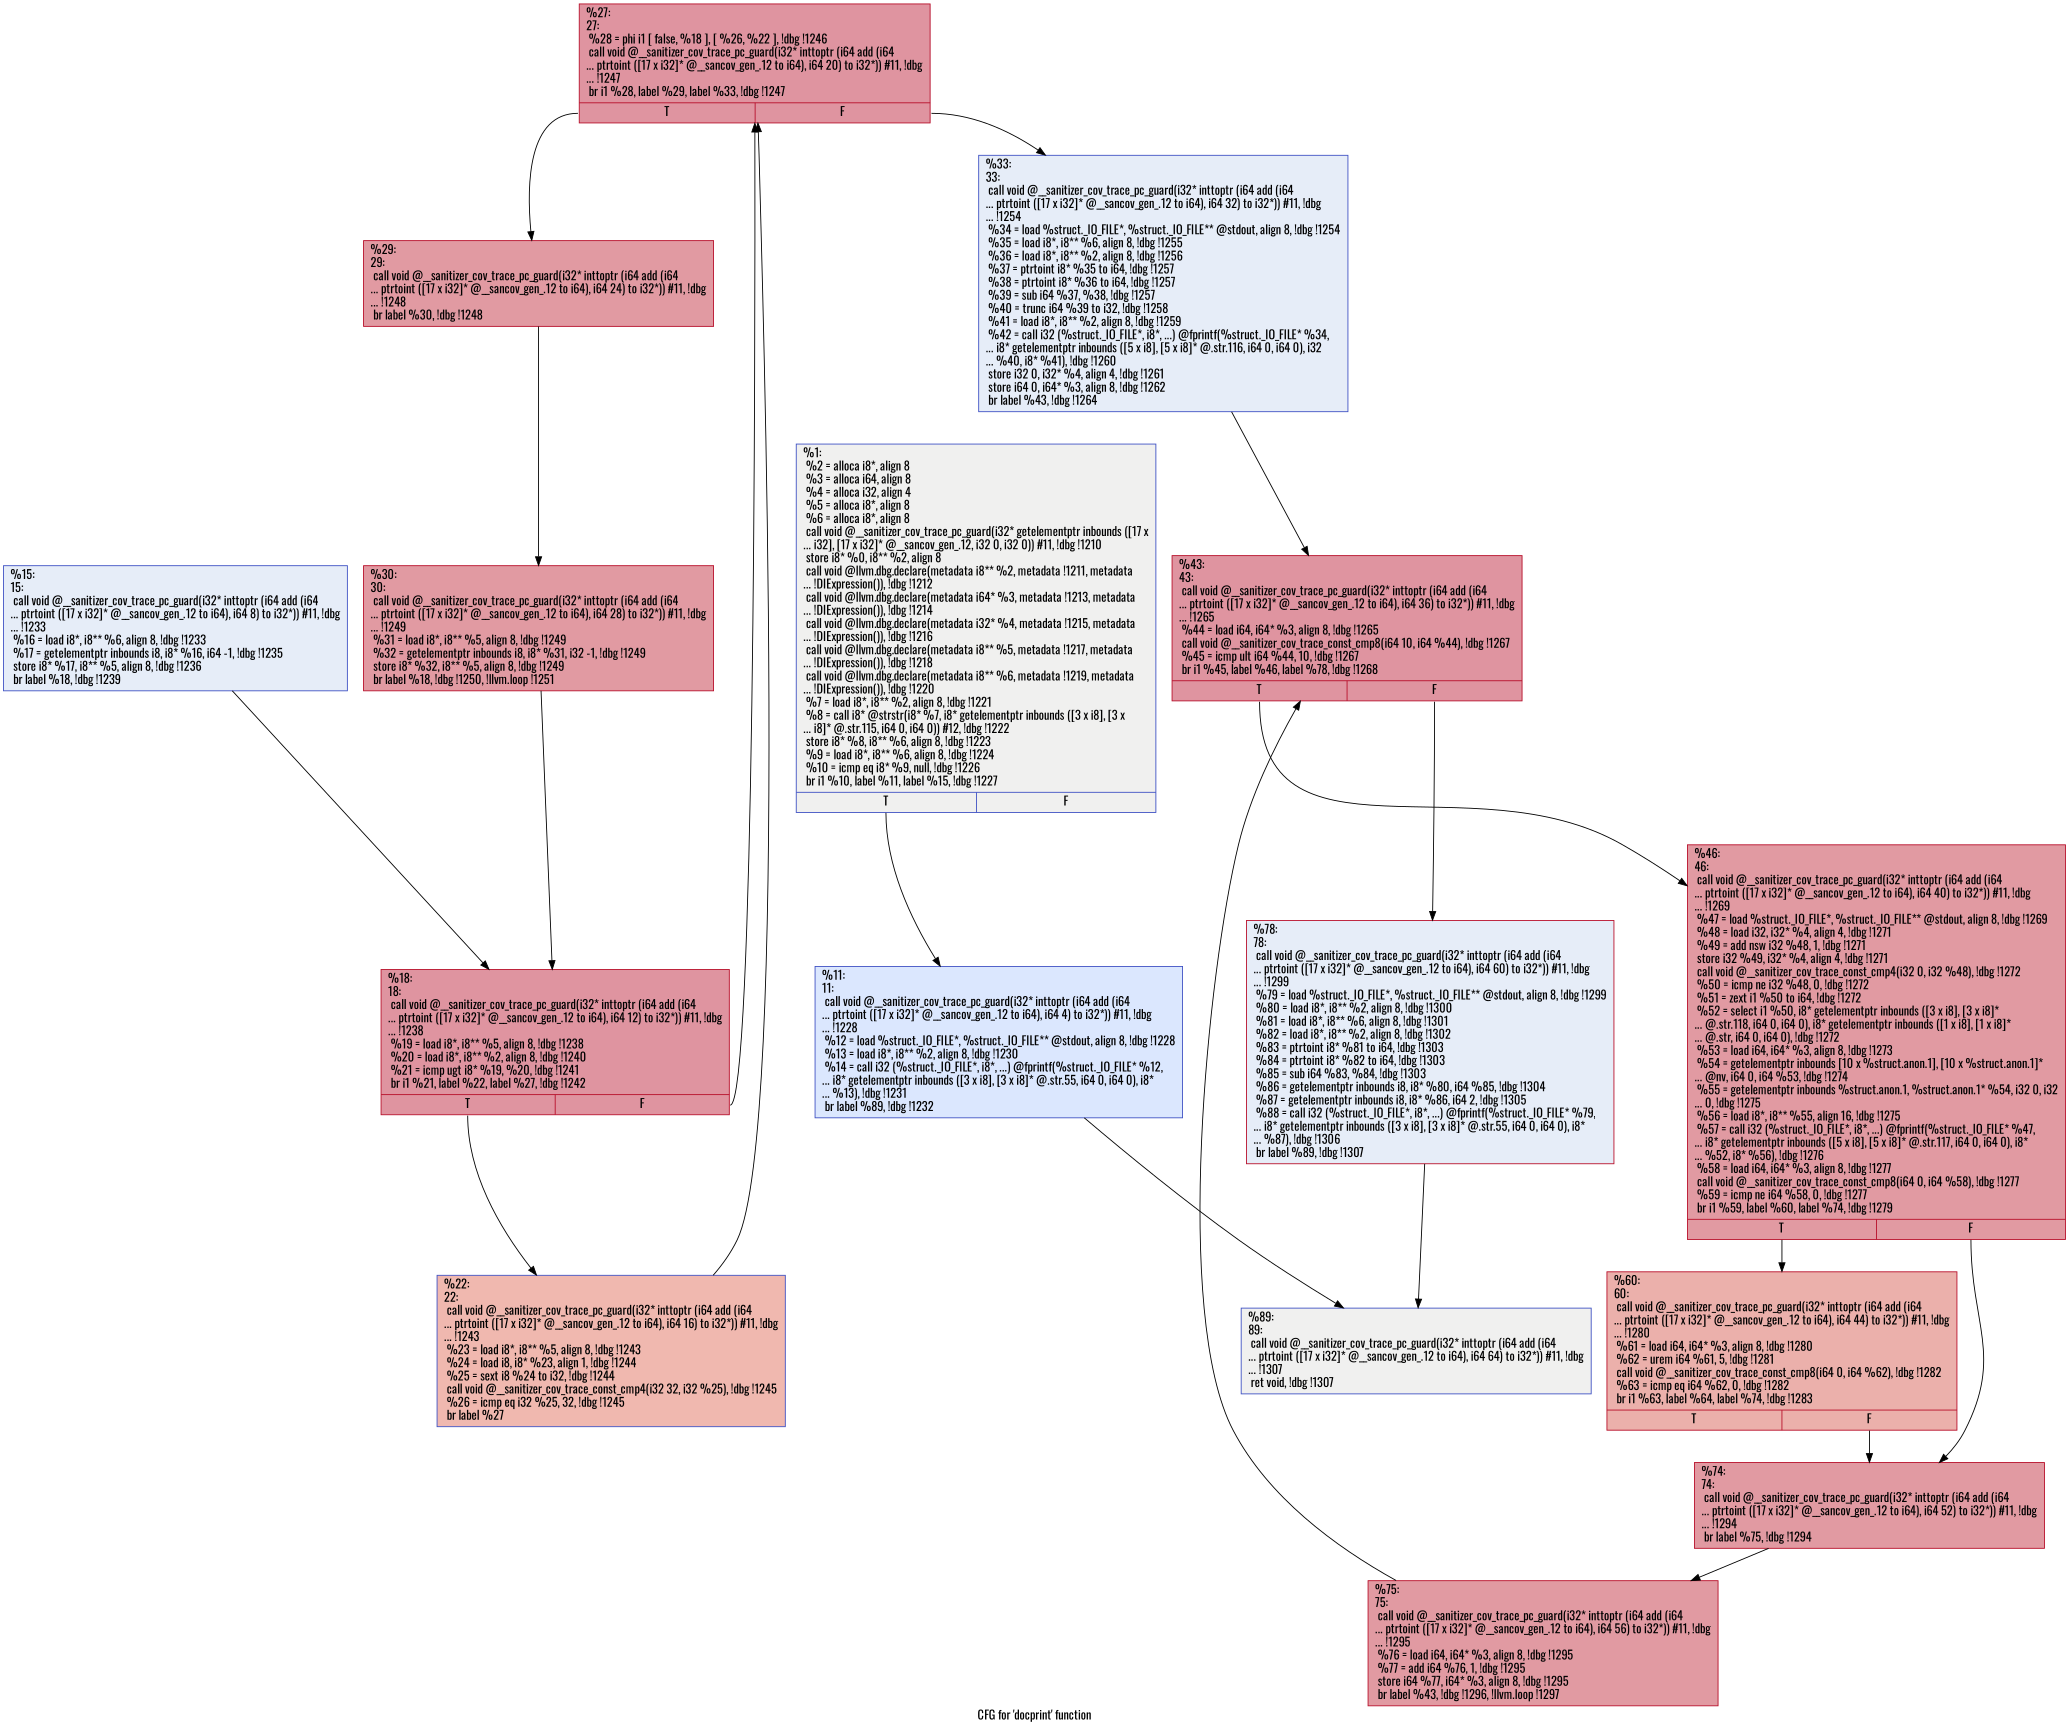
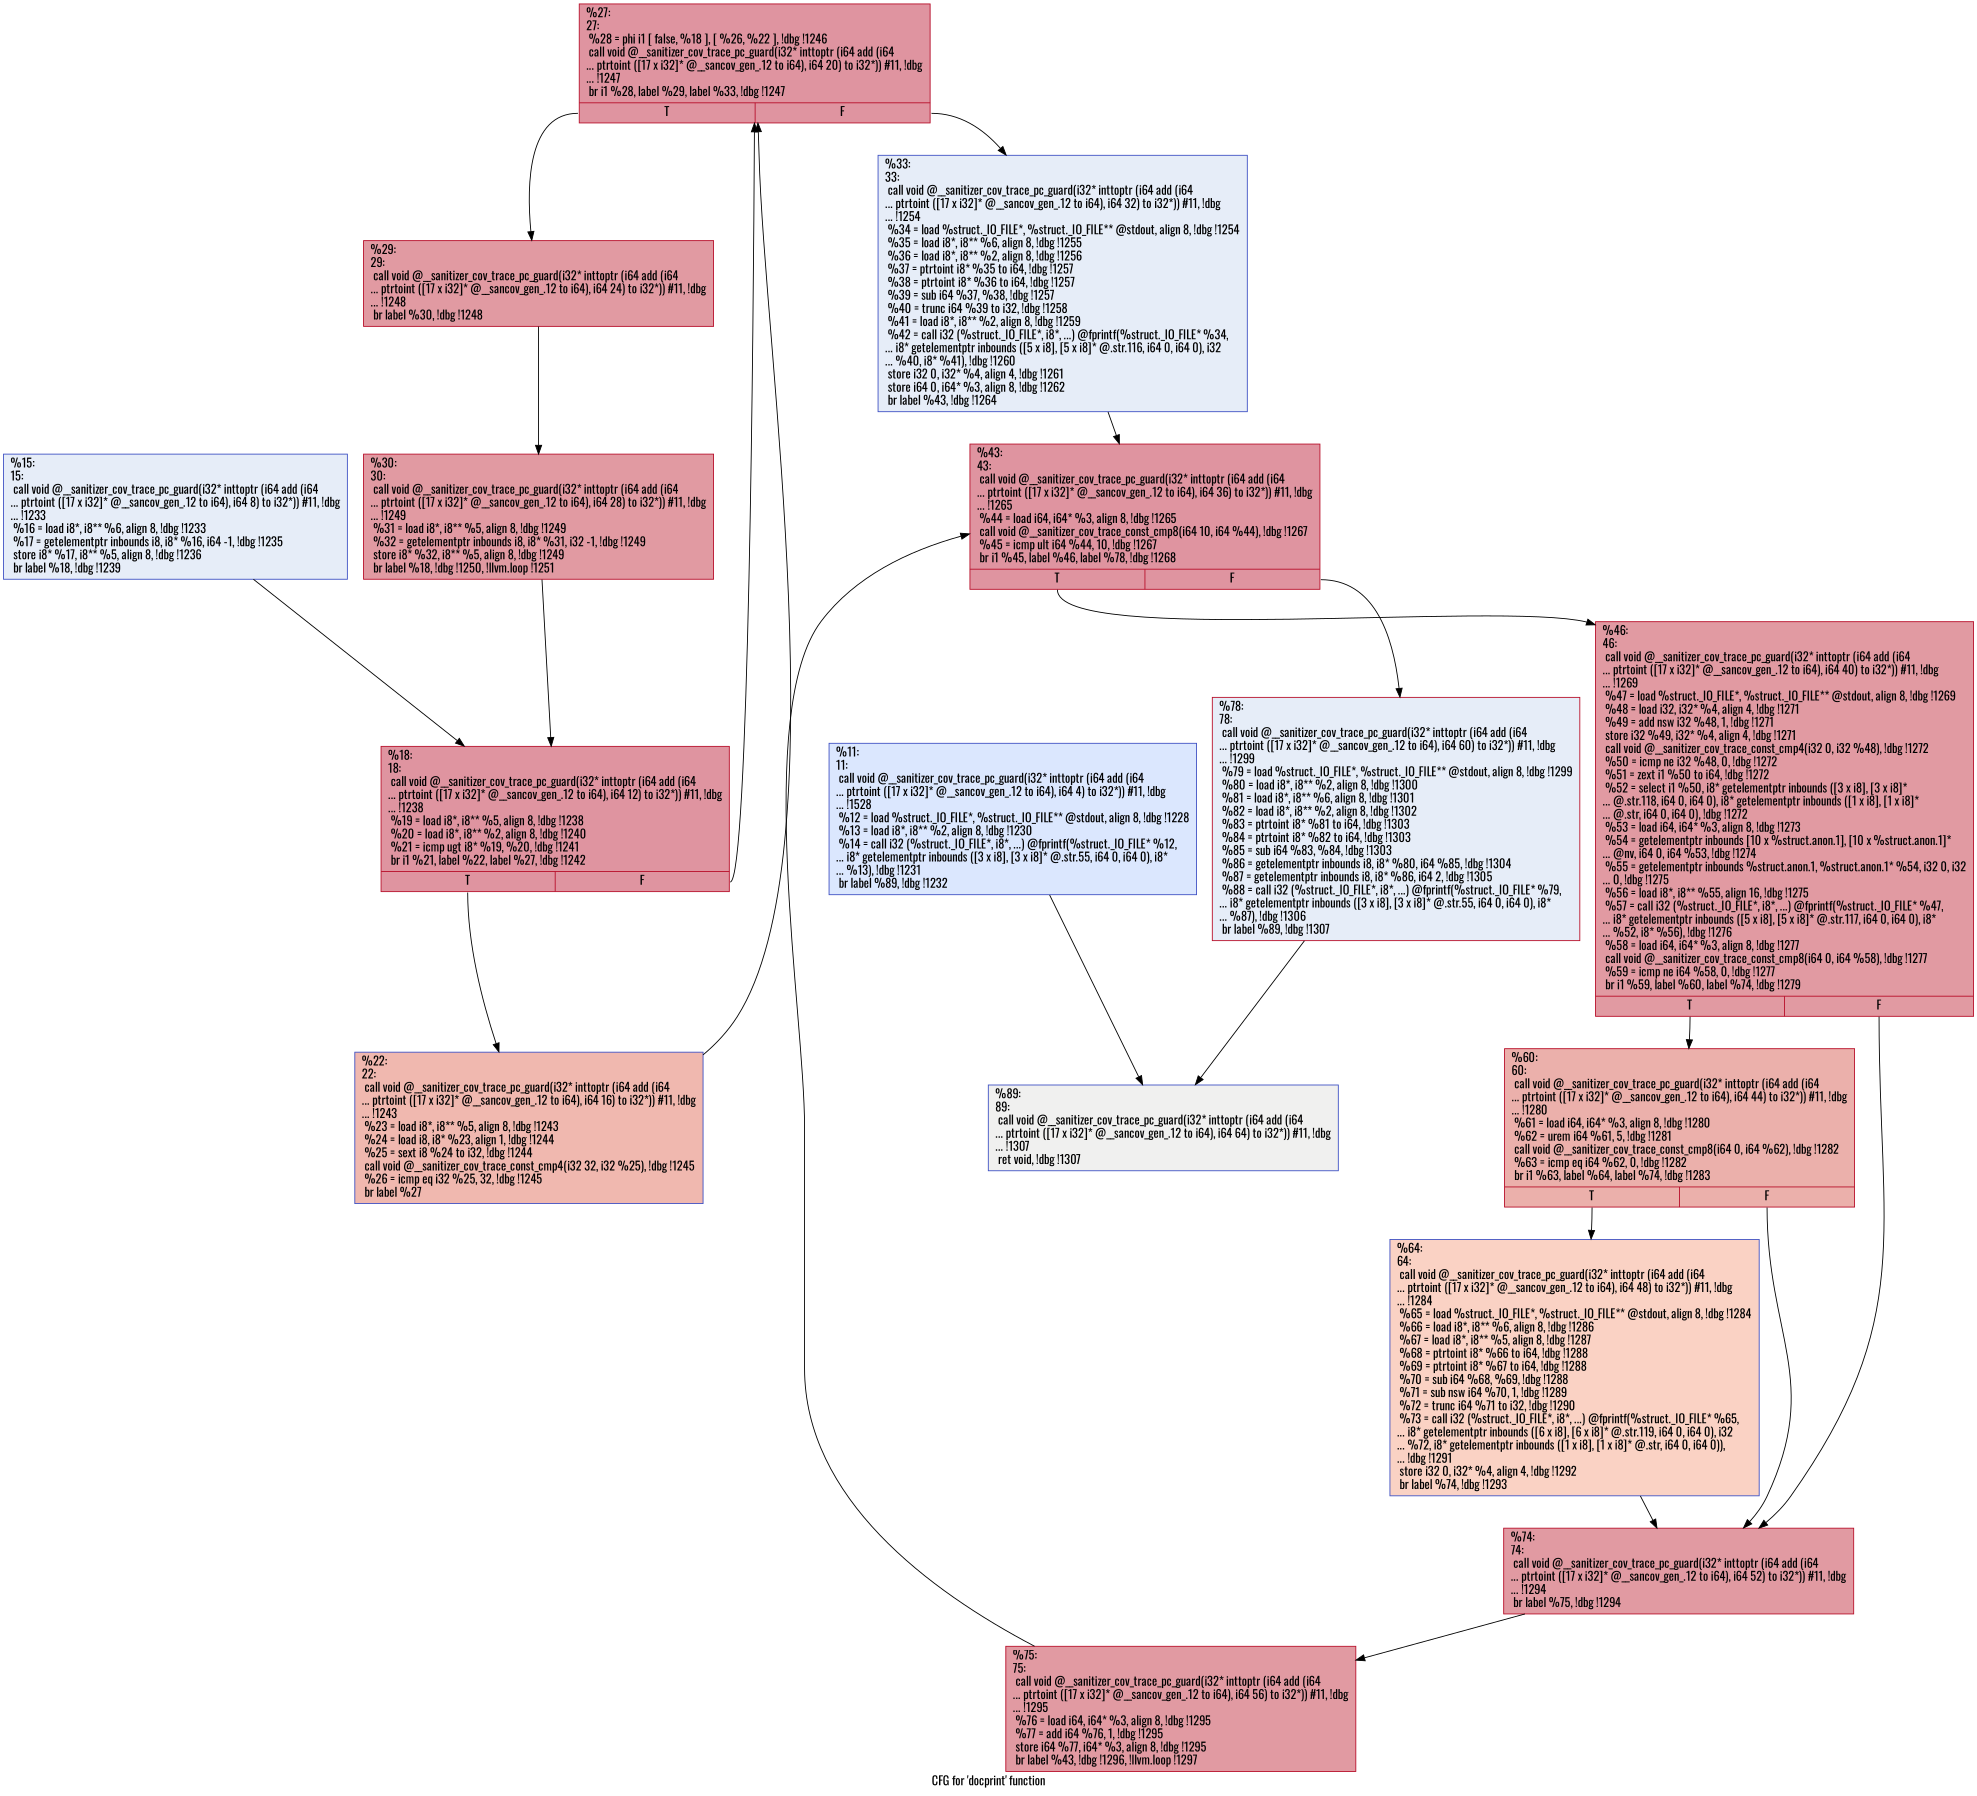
node "%1:": removed
node "%11:": text "... !1228" -> "... !1528"
node "%64:": added
